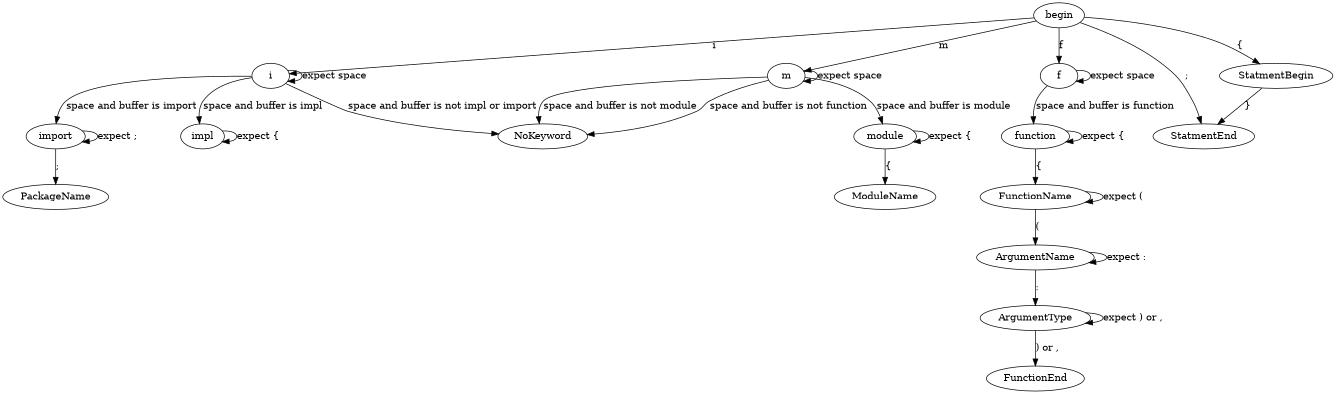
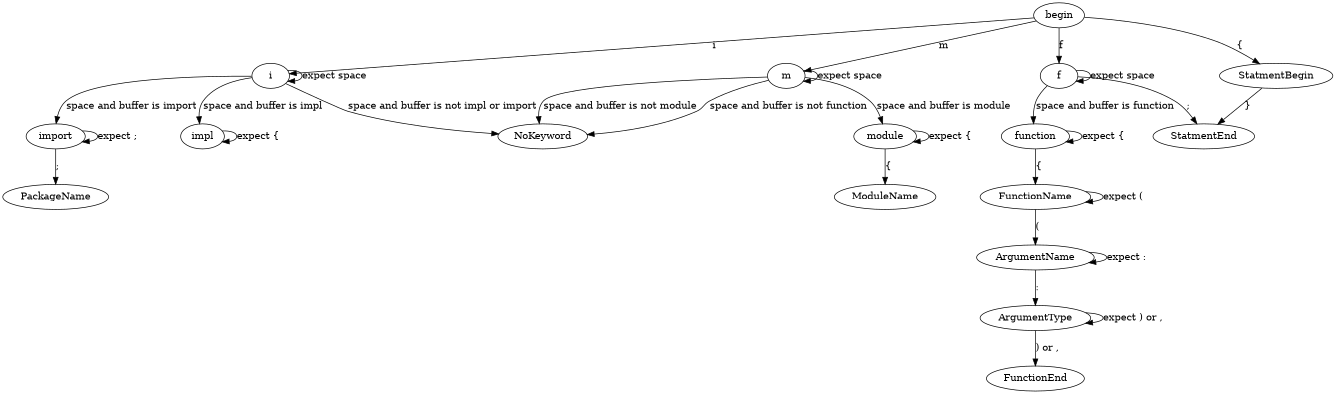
edge "begin" -> "StatmentEnd": now "f" -> "StatmentEnd"
